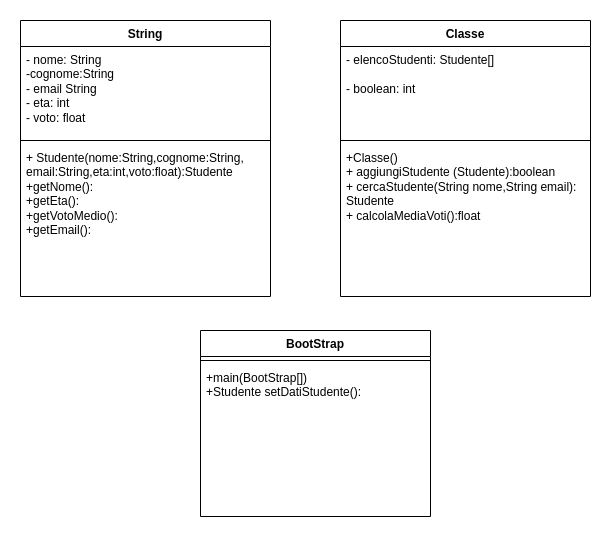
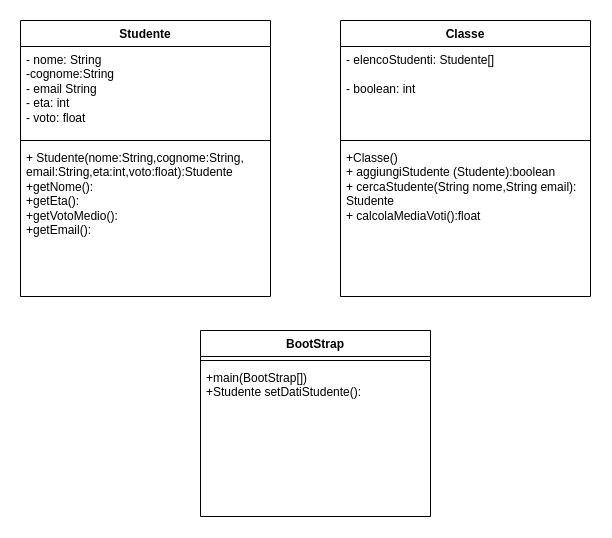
node "String": label "String" -> "Studente"
